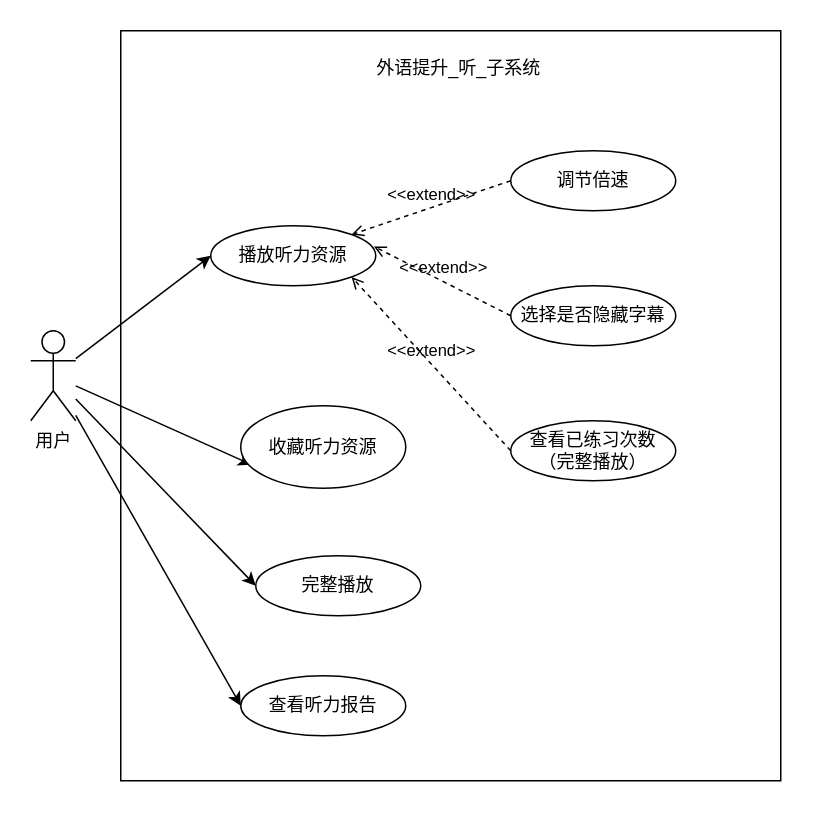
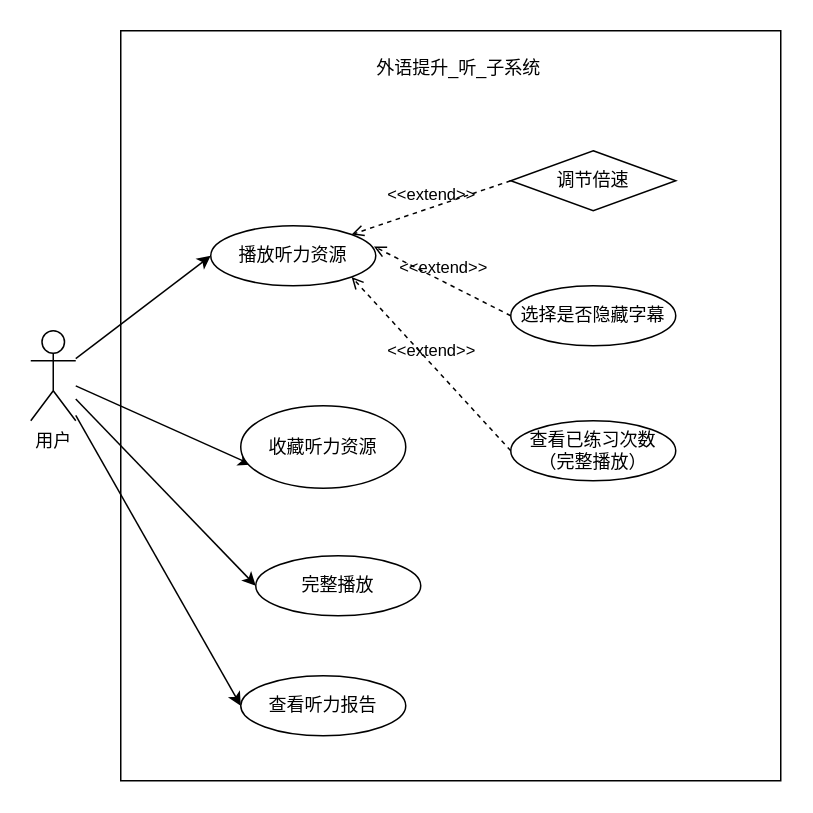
node "调节倍速": shape ellipse -> diamond
